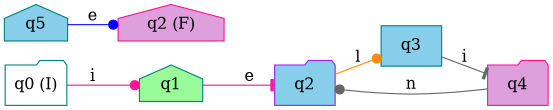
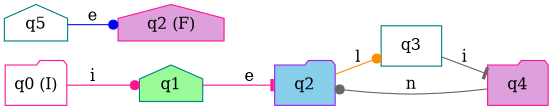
node "q5": fillcolor skyblue -> white
node "q3": fillcolor skyblue -> white
node "q0 (I)": color teal -> deeppink
